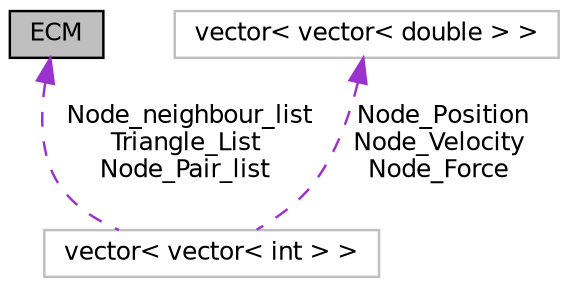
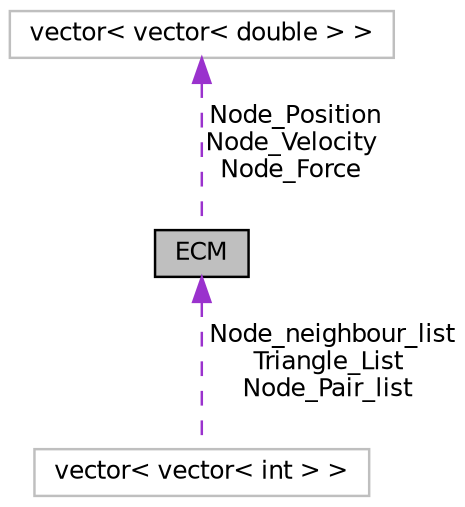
edge "vector< vector< int > >" -> "vector< vector< double > >": now "ECM" -> "vector< vector< double > >"
